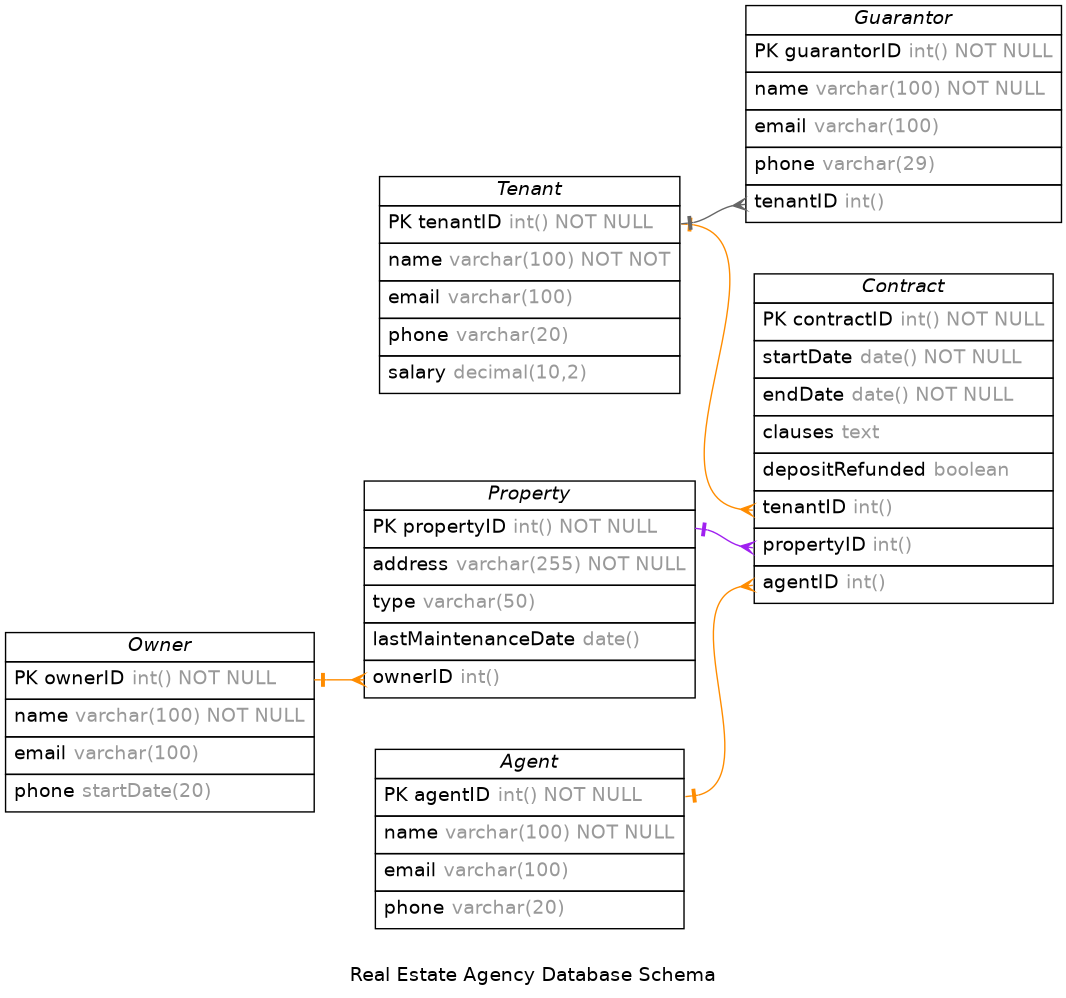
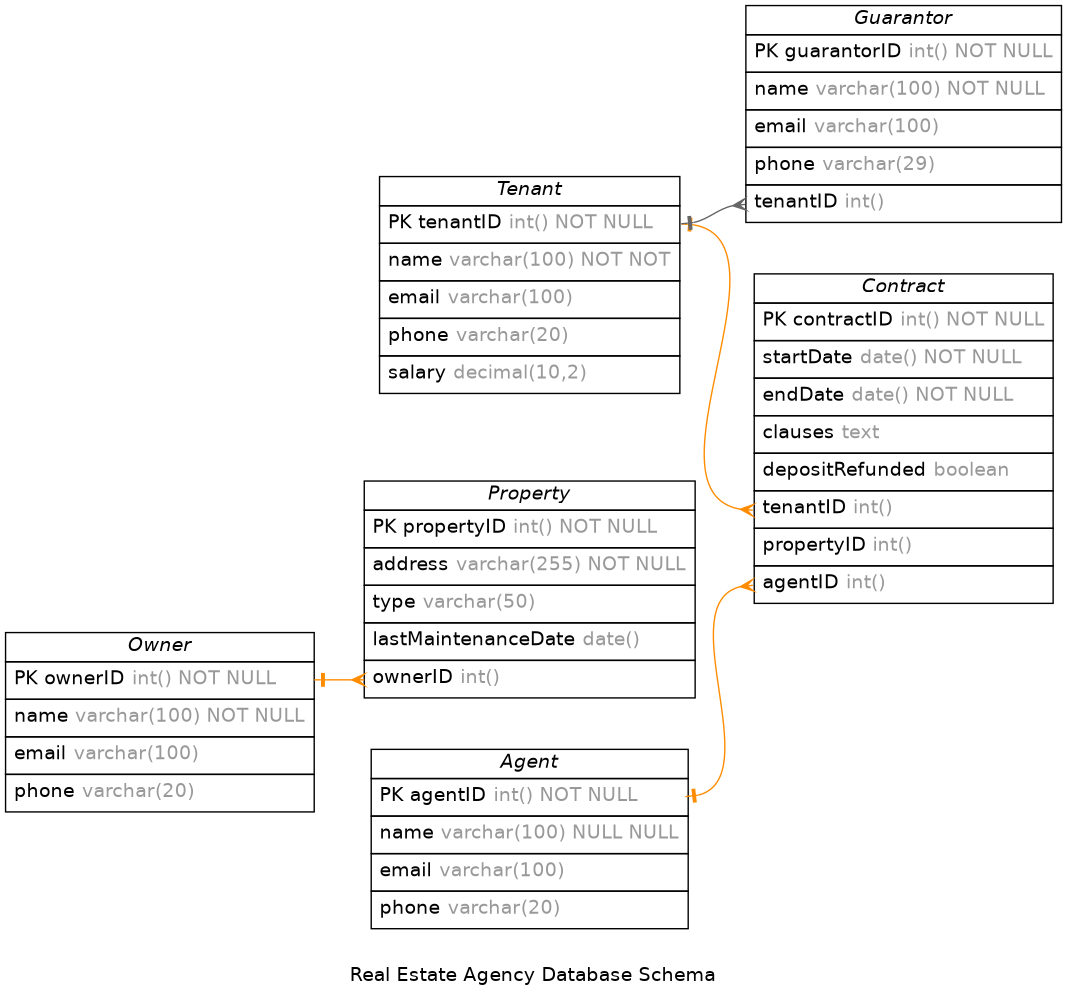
edge "Contract" -- "Property": removed
node "Owner": text "startDate(20)" -> "varchar(20)"
node "Agent": text "varchar(100) NOT NULL" -> "varchar(100) NULL NULL"
